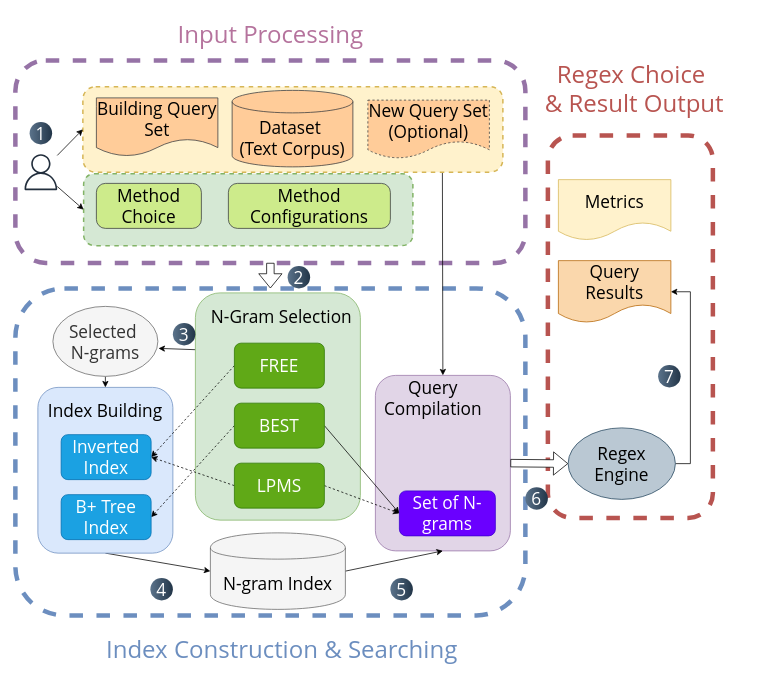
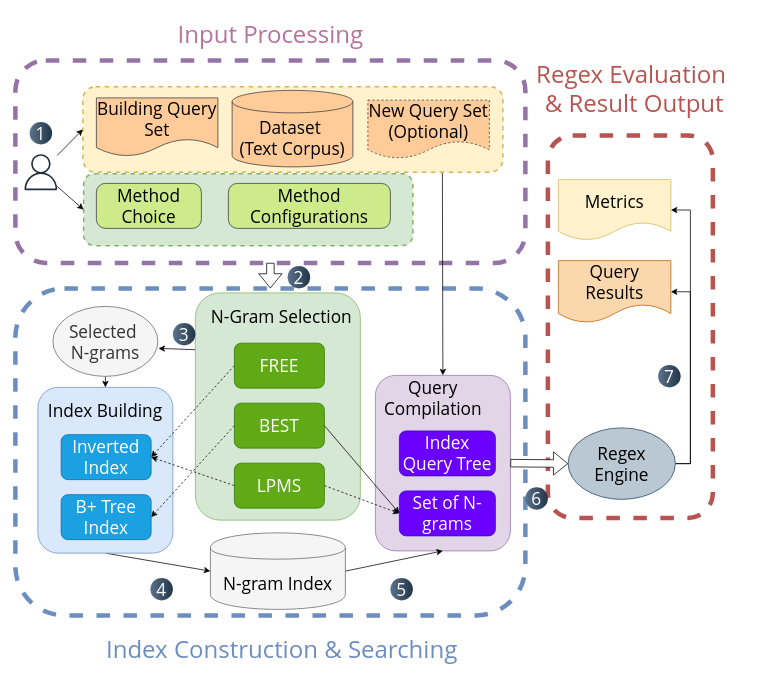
node "Regex Choice & Result Output": label "Regex Choice & Result Output" -> "Regex Evaluation & Result Output"
edge "Regex Engine" -> "Metrics": added
node "Index Query Tree": added
